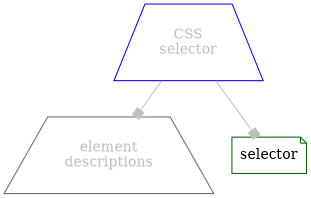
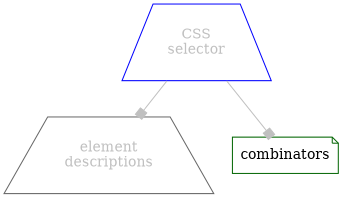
node "selector": label "selector" -> "combinators"
